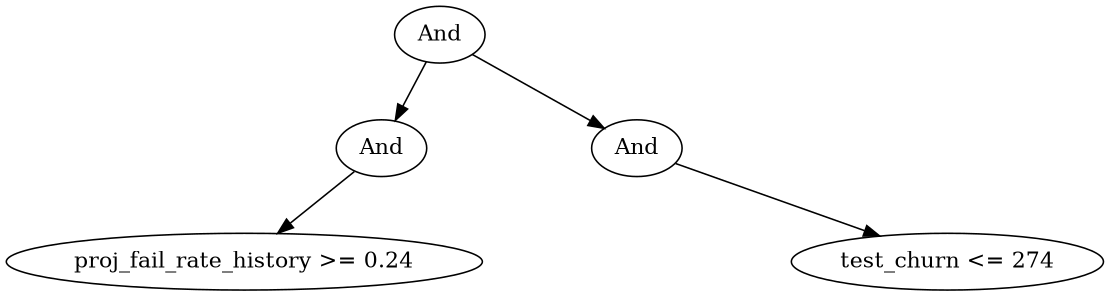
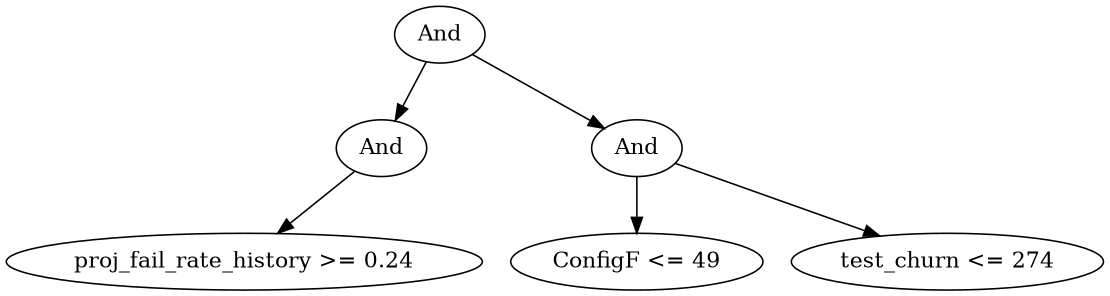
node "ConfigF <= 49": added
